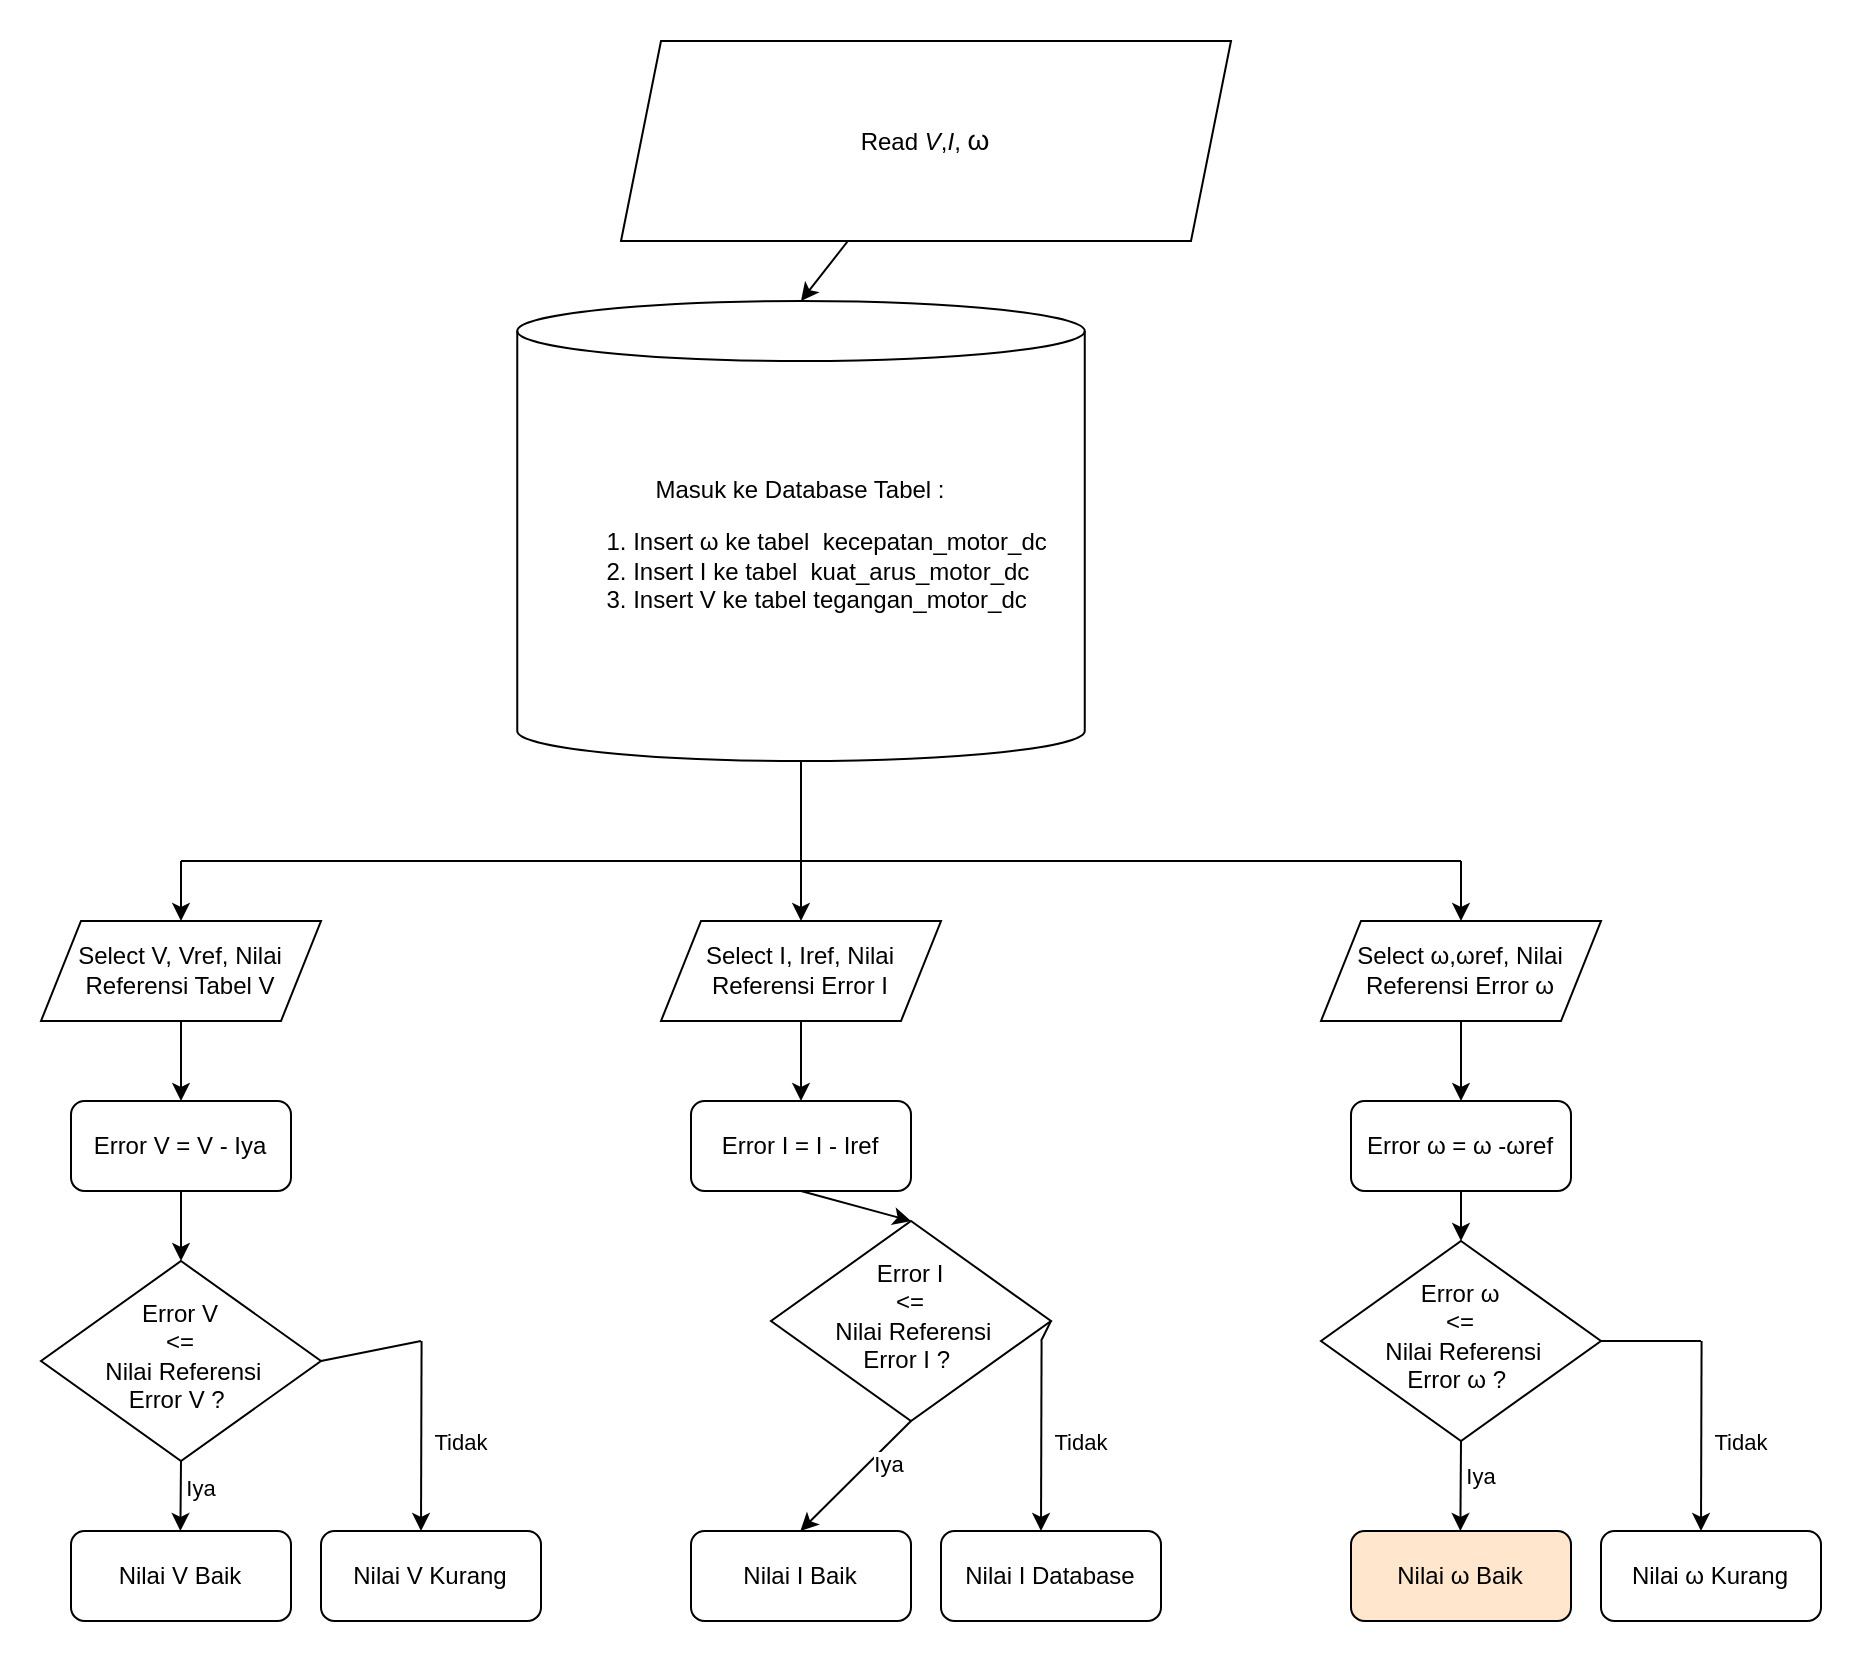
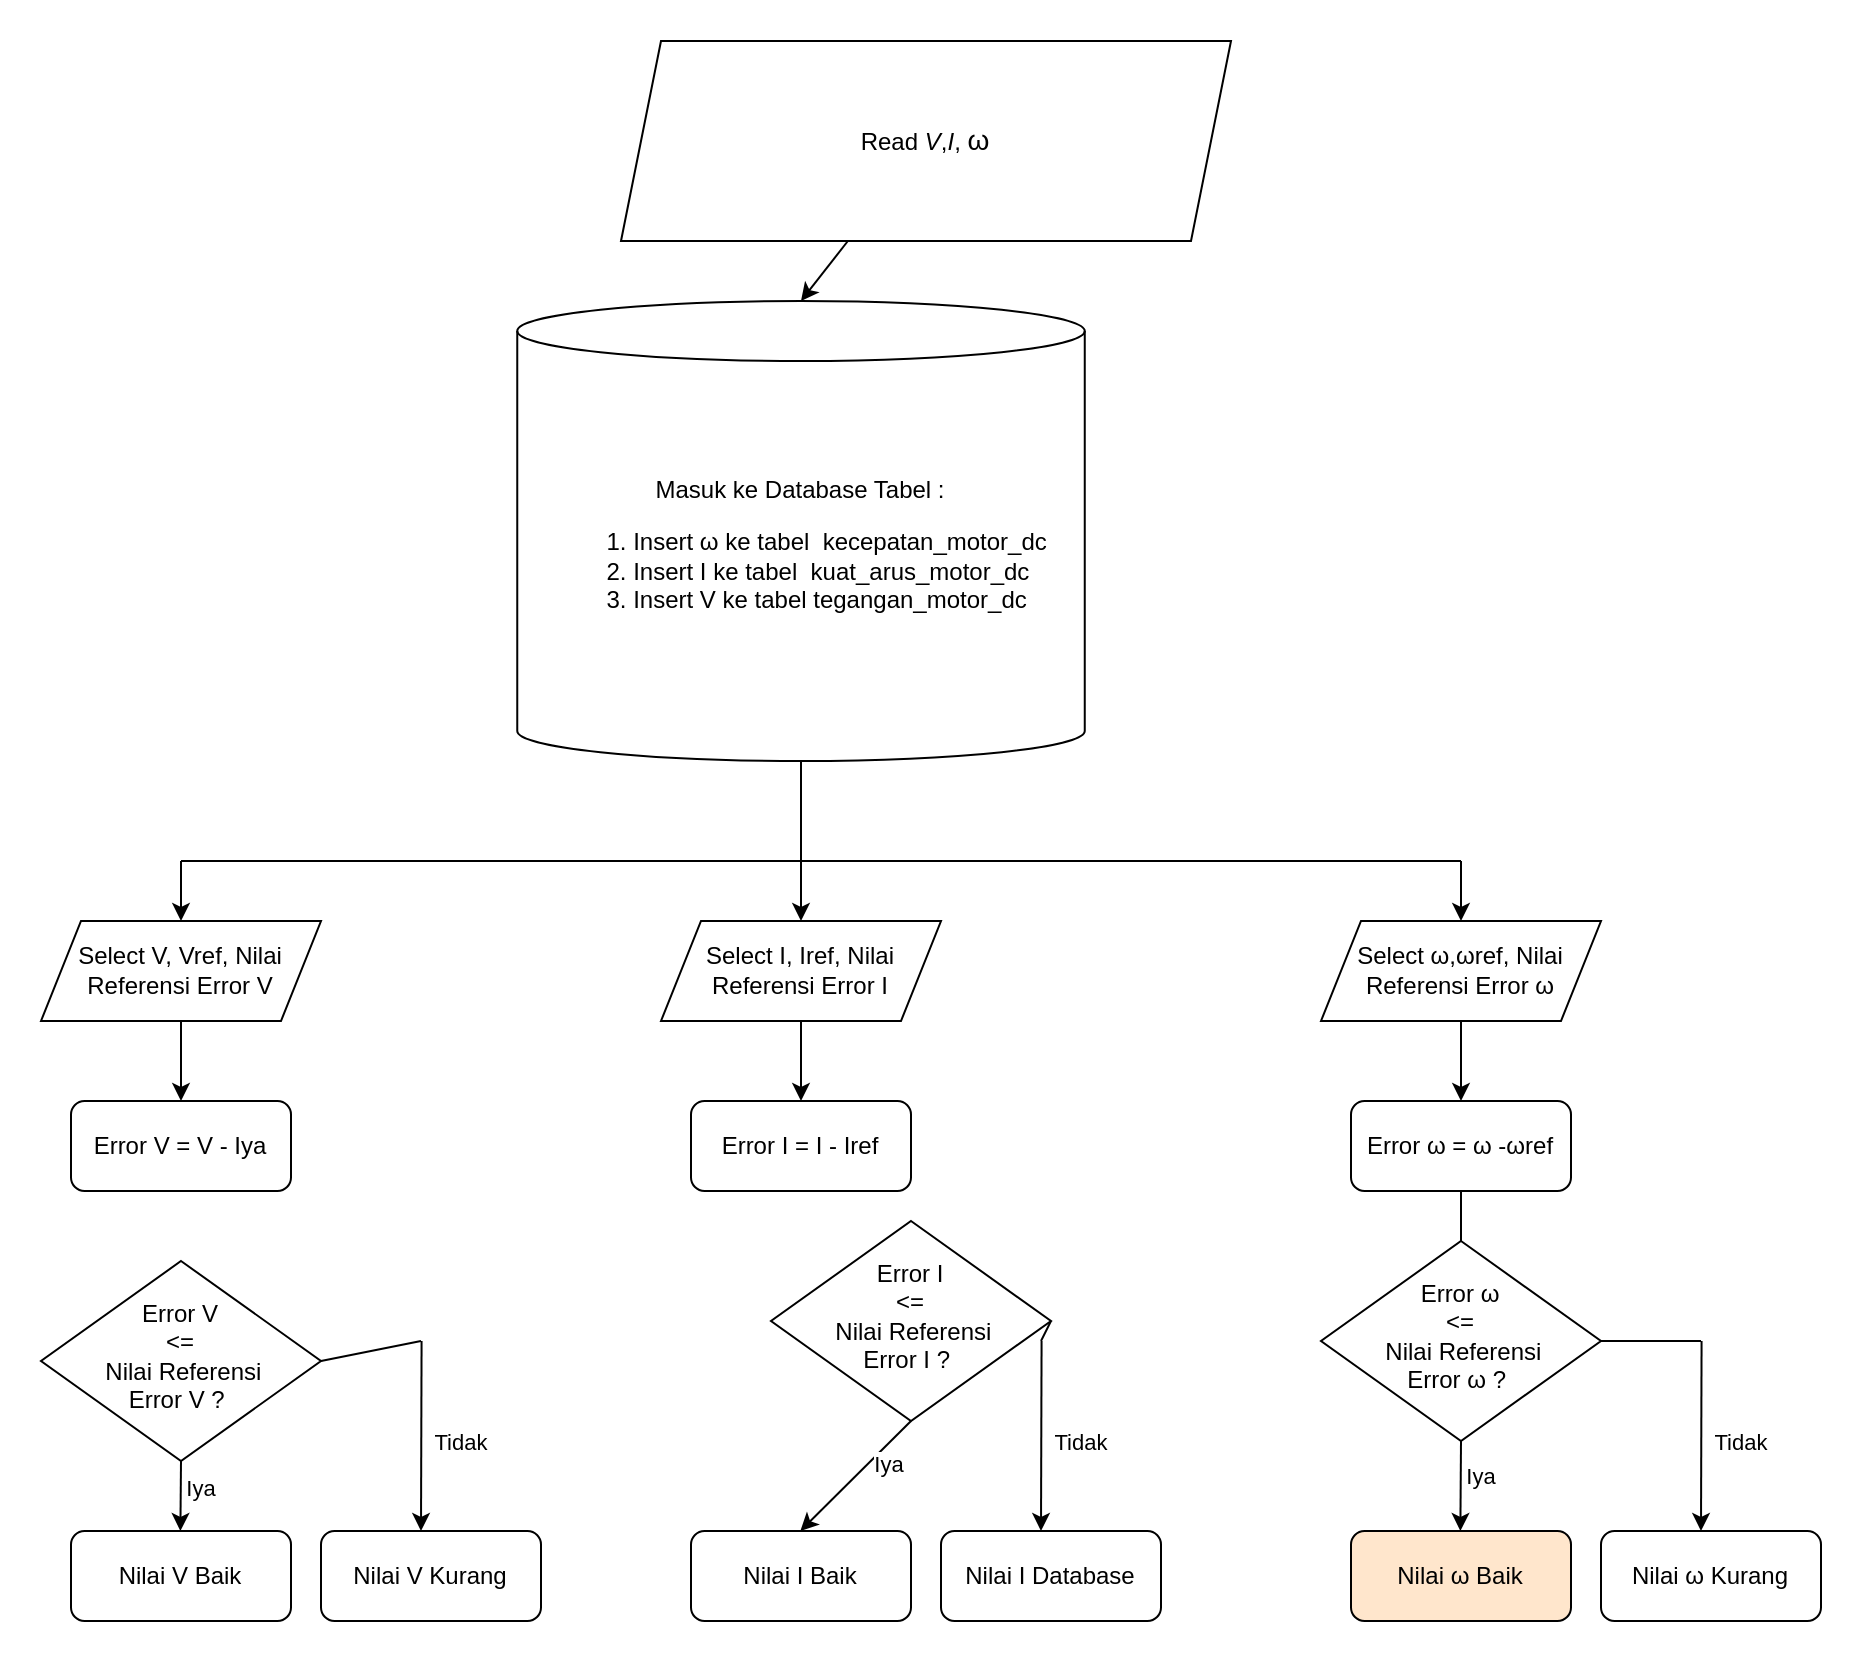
node "Select V, Vref, Nilai Referensi Tabel V": label "Select V, Vref, Nilai Referensi Tabel V" -> "Select V, Vref, Nilai Referensi Error V"
edge "Error I = I - Iref" -> "Error I <= Nilai Referensi Error I ?": removed
edge "Error V = V - Iya" -> "Error V <= Nilai Referensi Error V ?": removed
edge "Error ω = ω -ωref" -> "Error ω <= Nilai Referensi Error ω ?": arrowhead classic -> none
